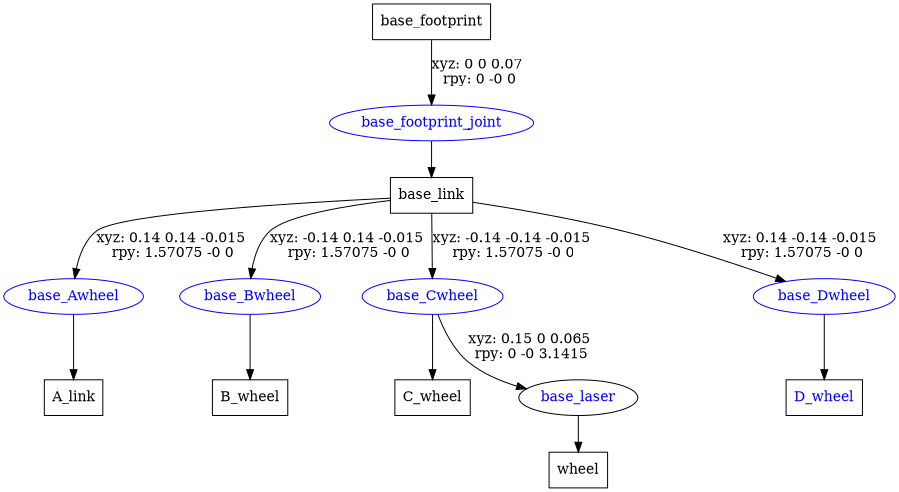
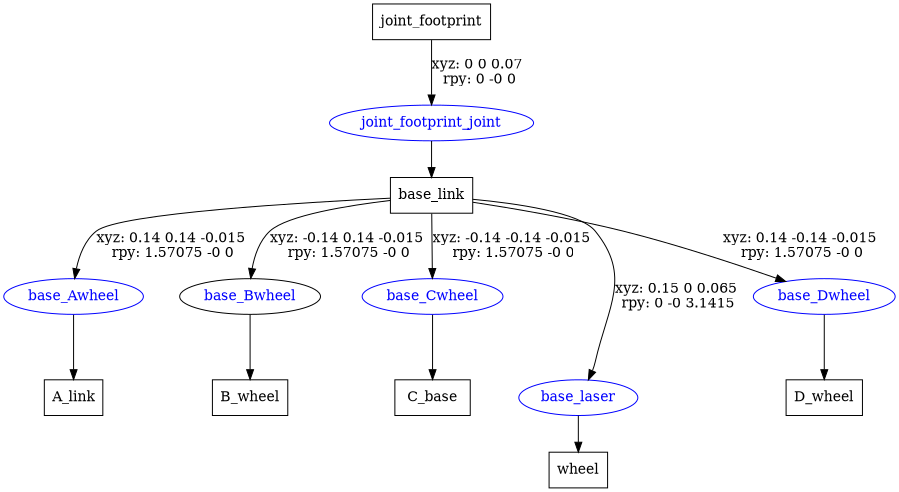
node "base_footprint": label "base_footprint" -> "joint_footprint"
node "base_footprint_joint": label "base_footprint_joint" -> "joint_footprint_joint"
node "base_Bwheel": color blue -> black
edge "base_Cwheel" -> "base_laser": now "base_link" -> "base_laser"
node "C_wheel": label "C_wheel" -> "C_base"
node "base_laser": color black -> blue
node "D_wheel": fontcolor blue -> black
